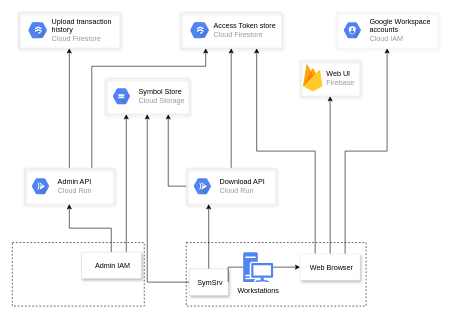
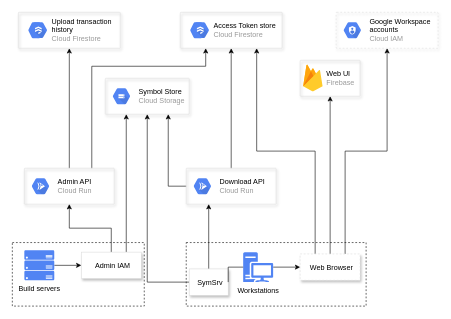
node "Build servers": added
edge "Build servers" -> "Admin IAM": added
